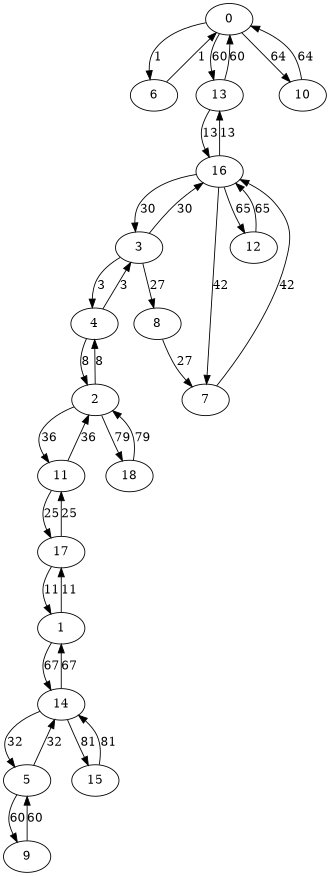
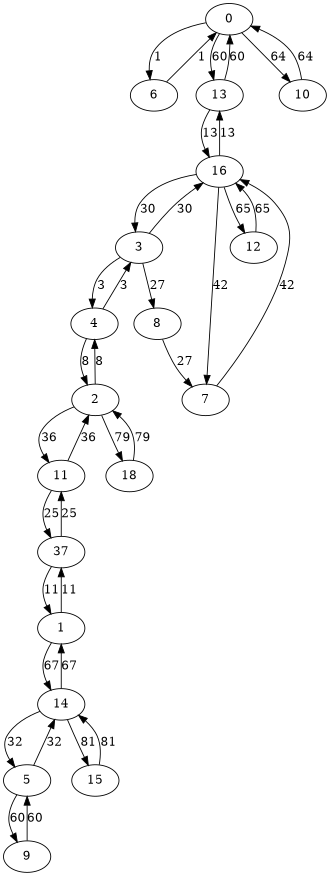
node "17": label "17" -> "37"
